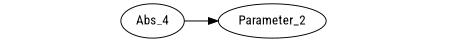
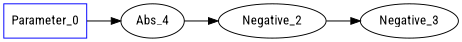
node "Parameter_0": added
node "Parameter_2": label "Parameter_2" -> "Negative_2"
node "Negative_3": added
